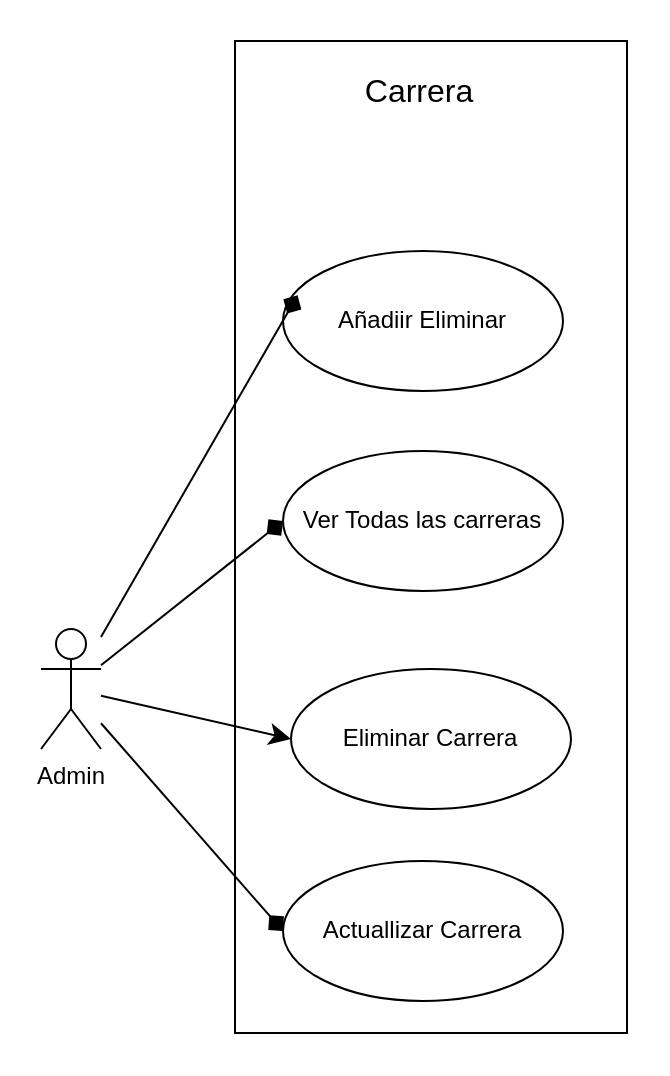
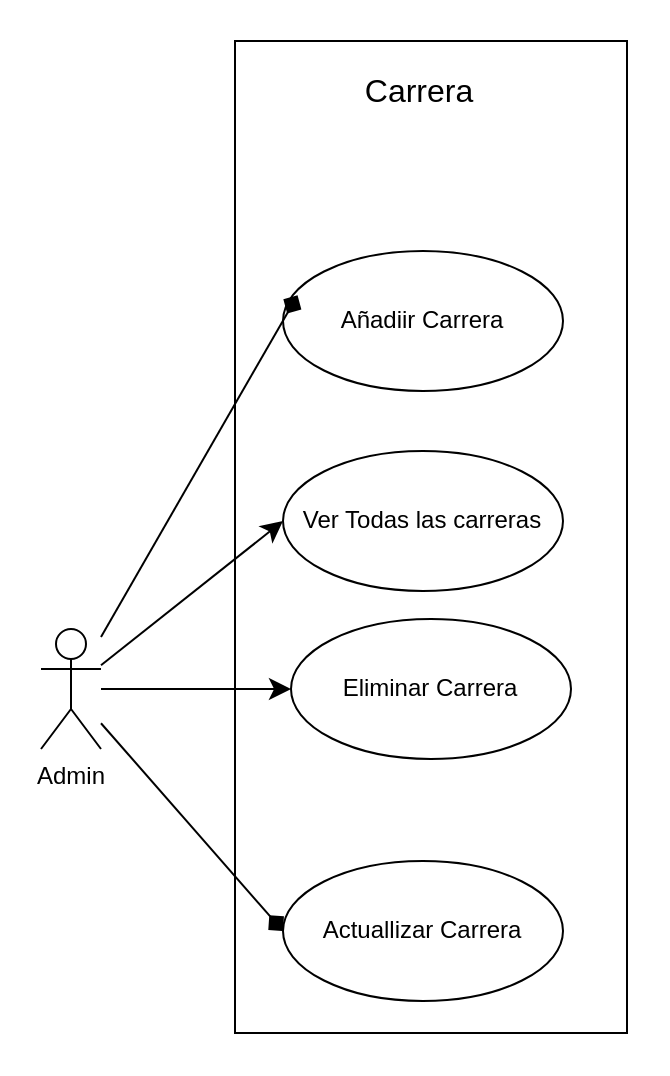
node "Añadiir Eliminar": label "Añadiir Eliminar" -> "Añadiir Carrera"
edge "Admin" -> "Ver Todas las carreras": arrowhead diamond -> classic
node "Eliminar Carrera": moved (431, 739) -> (431, 689)
